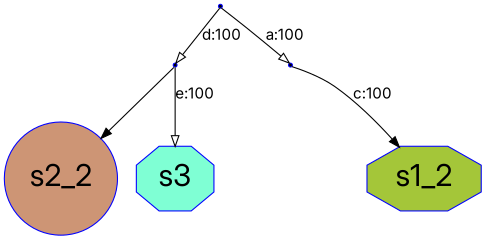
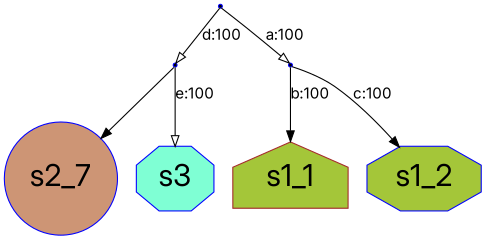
node "s2_2": label "s2_2" -> "s2_7"
node "s1_1": added
